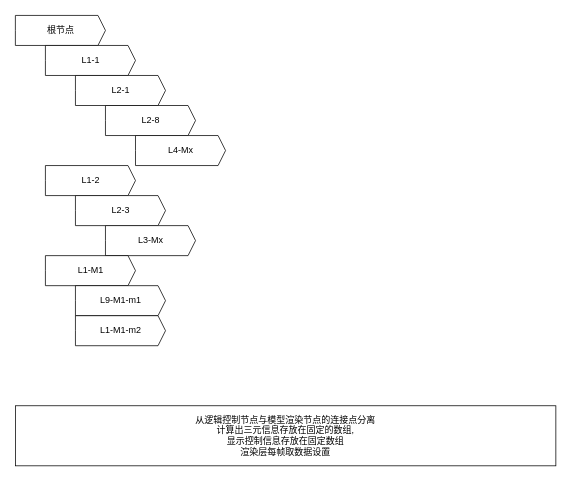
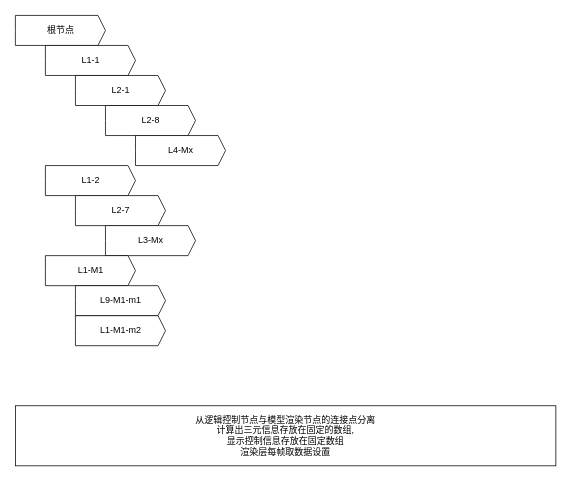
node "L2-3": label "L2-3" -> "L2-7"
